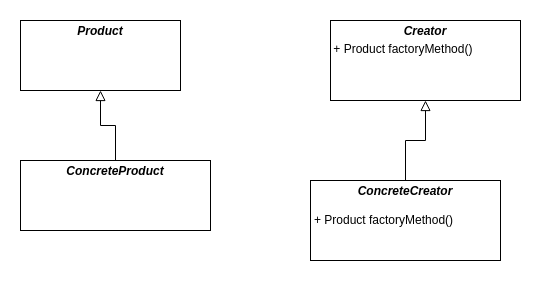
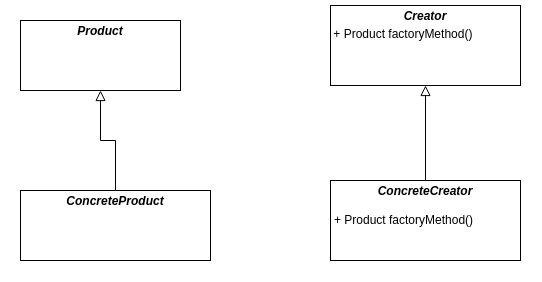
node "Creator + Product factoryMethod()": moved (426, 61) -> (426, 46)
node "ConcreteProduct": moved (116, 196) -> (116, 226)
node "ConcreteCreator + Product factoryMethod()": moved (406, 221) -> (426, 221)
